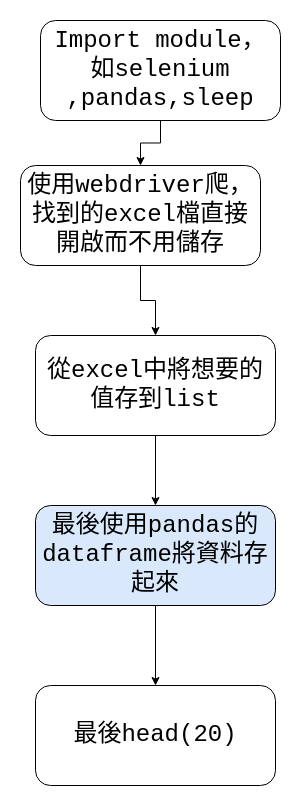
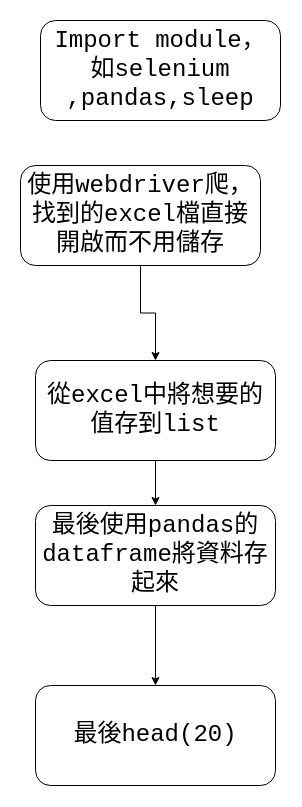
edge "Import module，如selenium ,pandas,sleep" -> "使用webdriver爬， 找到的excel檔直接開啟而不用儲存": removed
node "從excel中將想要的值存到list": moved (156, 386) -> (156, 411)
node "最後使用pandas的dataframe將資料存起來": fillcolor #dae8fc -> #ffffff
